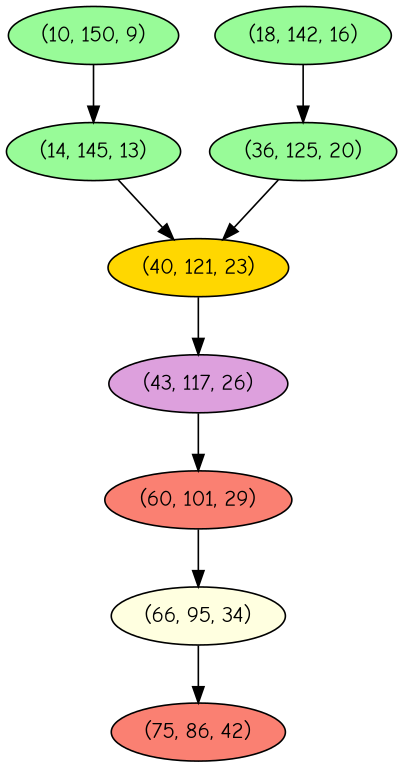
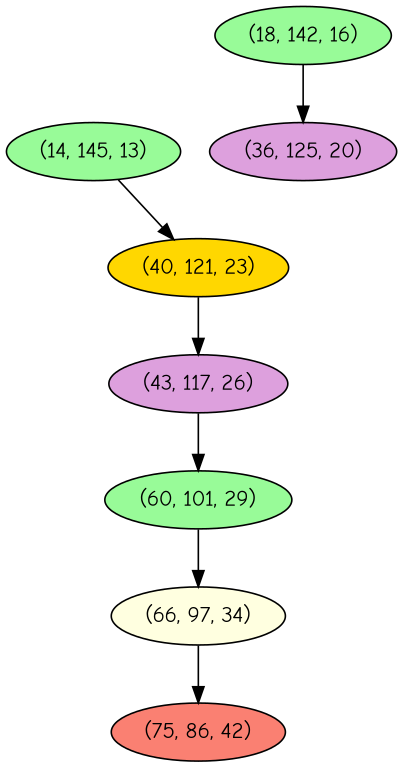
node "(10, 150, 9)": removed
node "(36, 125, 20)": fillcolor palegreen -> plum
edge "(36, 125, 20)" -> "(40, 121, 23)": removed
node "(60, 101, 29)": fillcolor salmon -> palegreen
node "(66, 95, 34)": label "(66, 95, 34)" -> "(66, 97, 34)"
